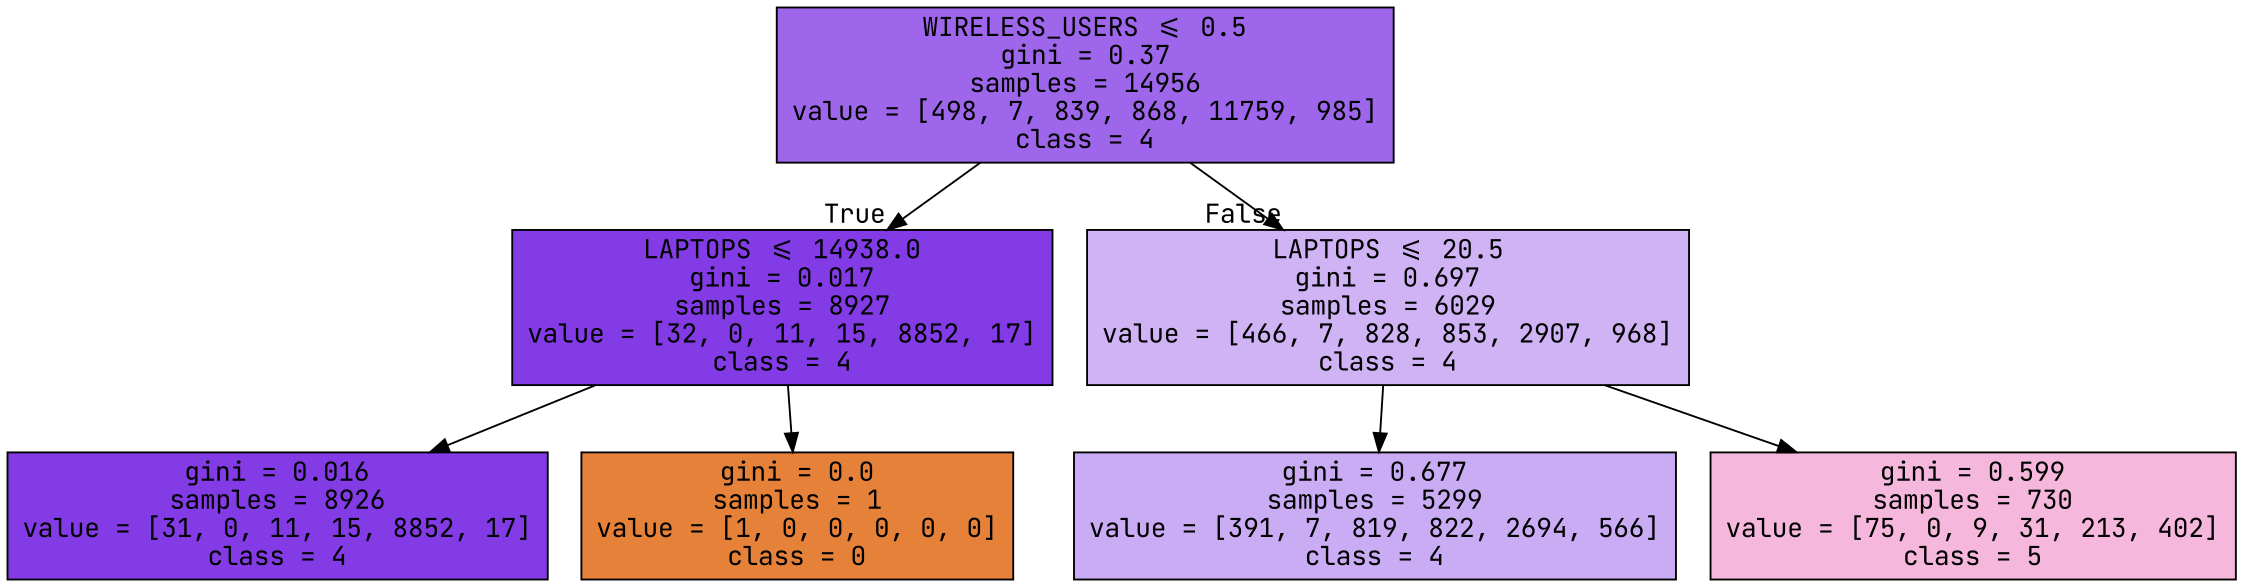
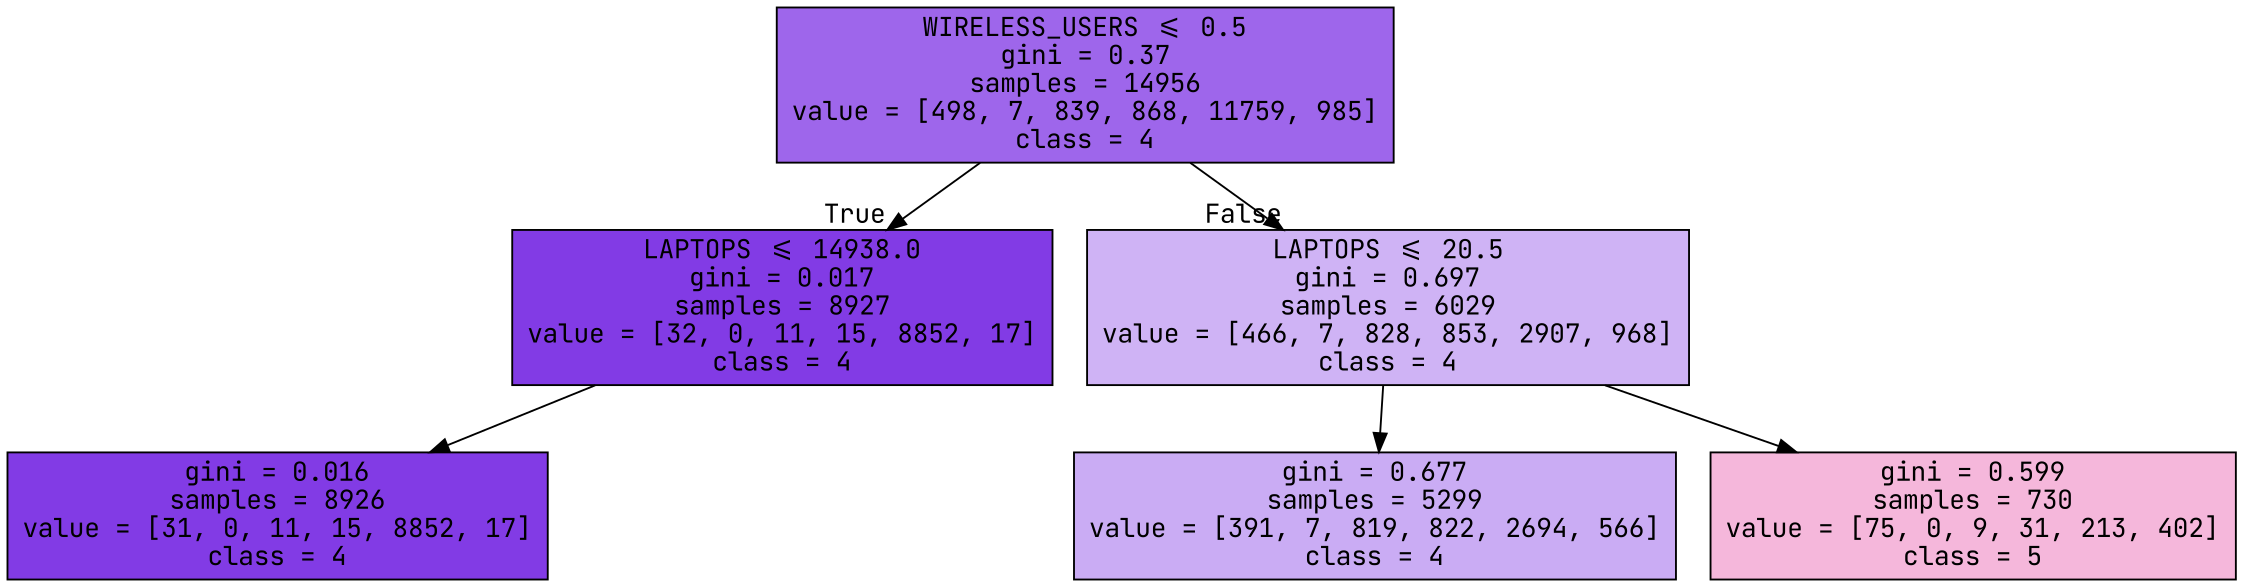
node "gini = 0.0 samples = 1 value = [1, 0, 0, 0, 0, 0] class = 0": removed
